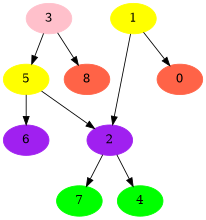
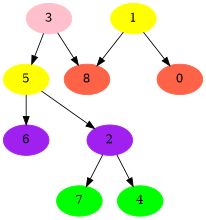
edge "1" -> "2": now "1" -> "8"
